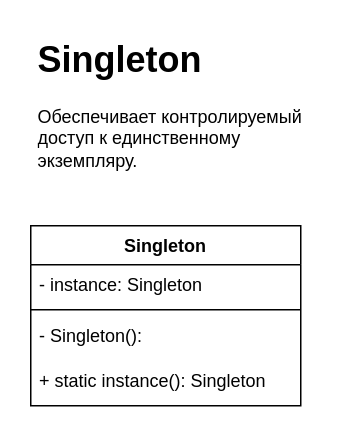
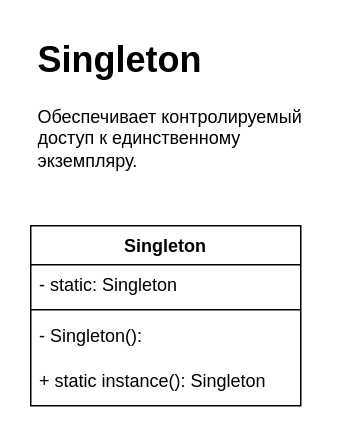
node "- instance: Singleton": label "- instance: Singleton" -> "- static: Singleton"
